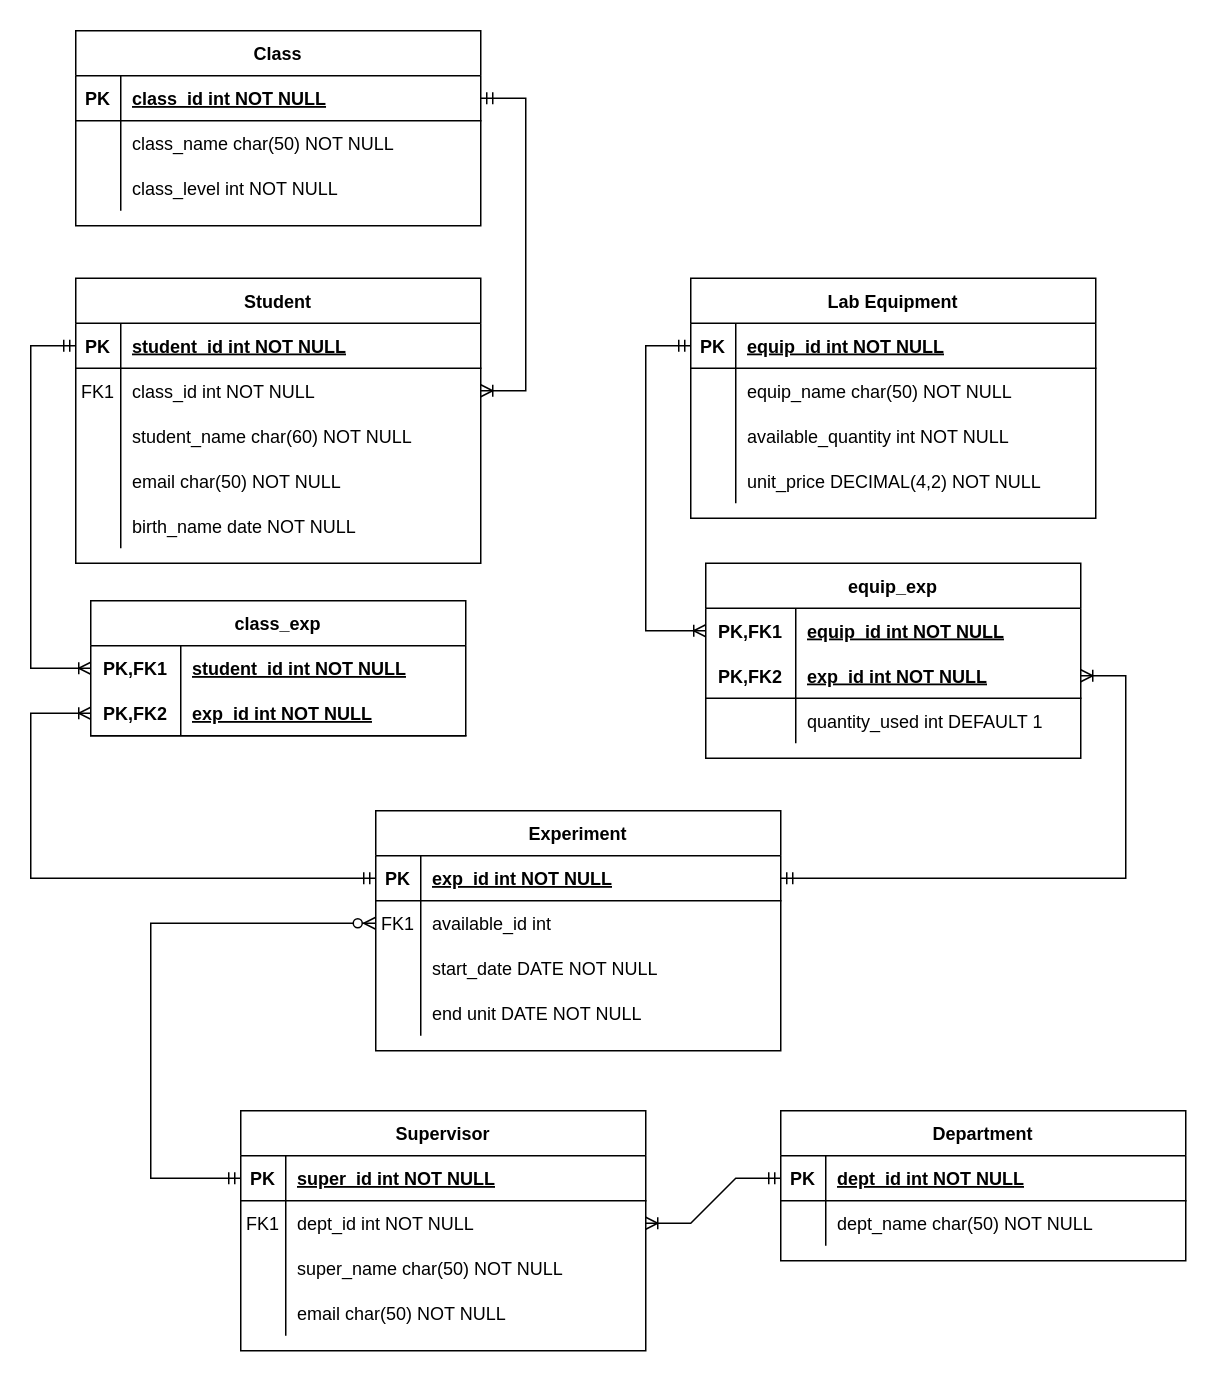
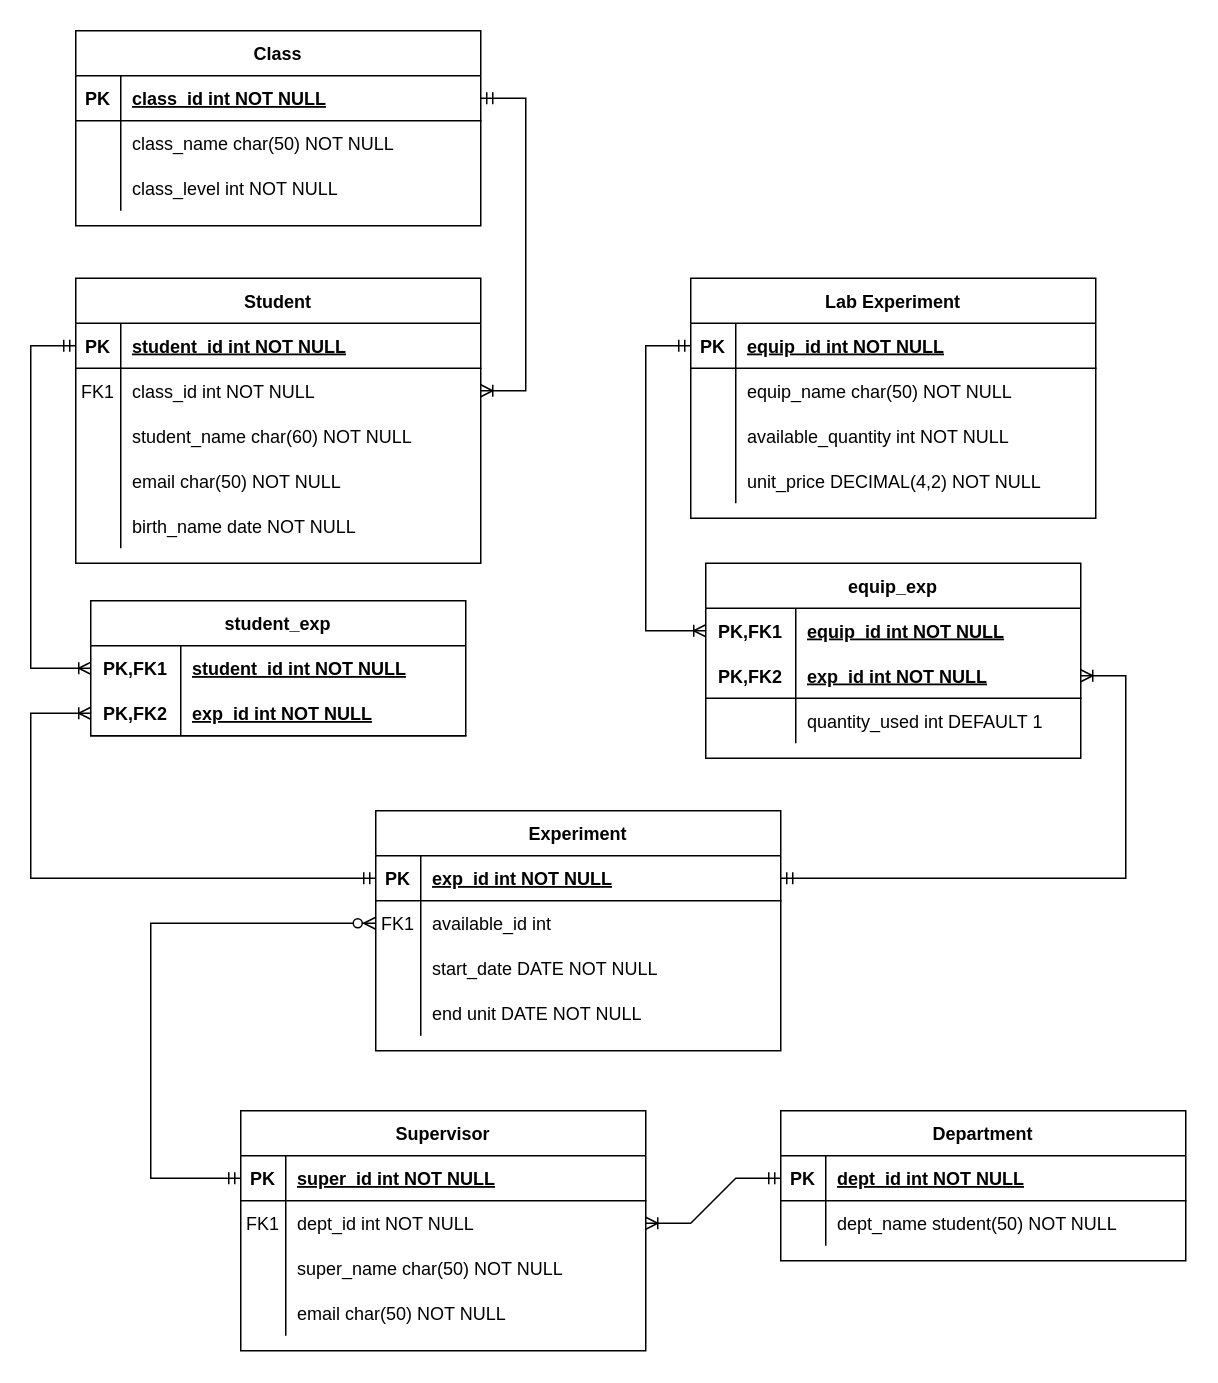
node "Lab Equipment": label "Lab Equipment" -> "Lab Experiment"
node "class_exp": label "class_exp" -> "student_exp"
node "dept_name char(50) NOT NULL": label "dept_name char(50) NOT NULL" -> "dept_name student(50) NOT NULL"
